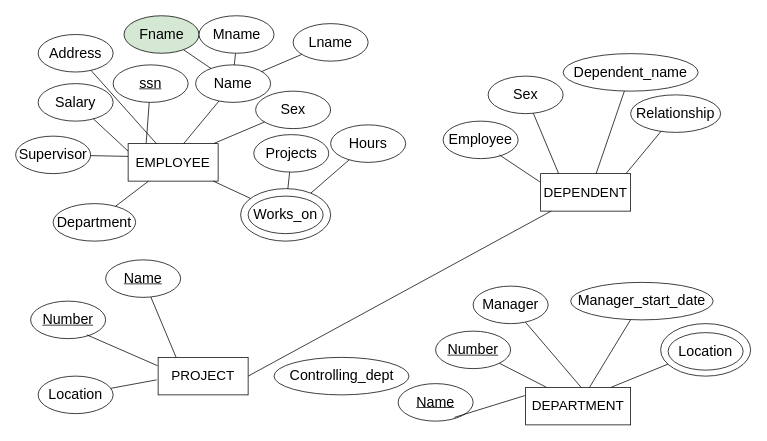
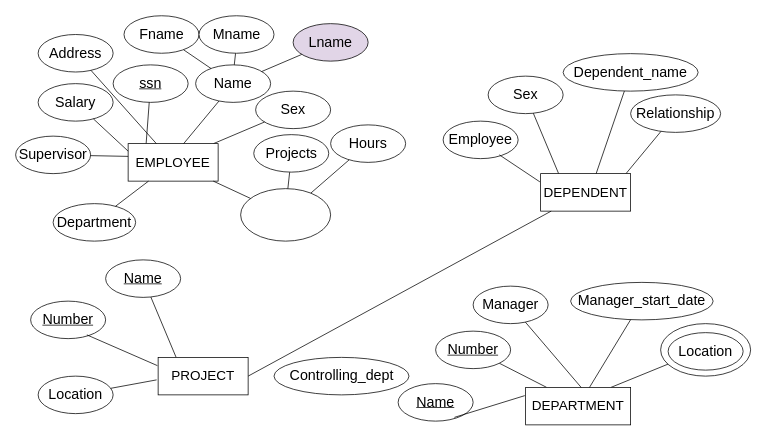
node "Fname": fillcolor #d5e8d4 -> #ffffff
node "Lname": fillcolor #ffffff -> #e1d5e7
node "Works_on": removed
